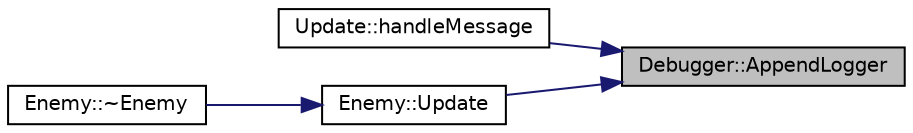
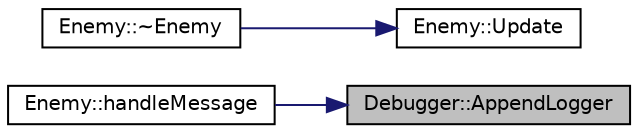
node "Update::handleMessage": label "Update::handleMessage" -> "Enemy::handleMessage"
edge "Enemy::Update" -> "Debugger::AppendLogger": removed
